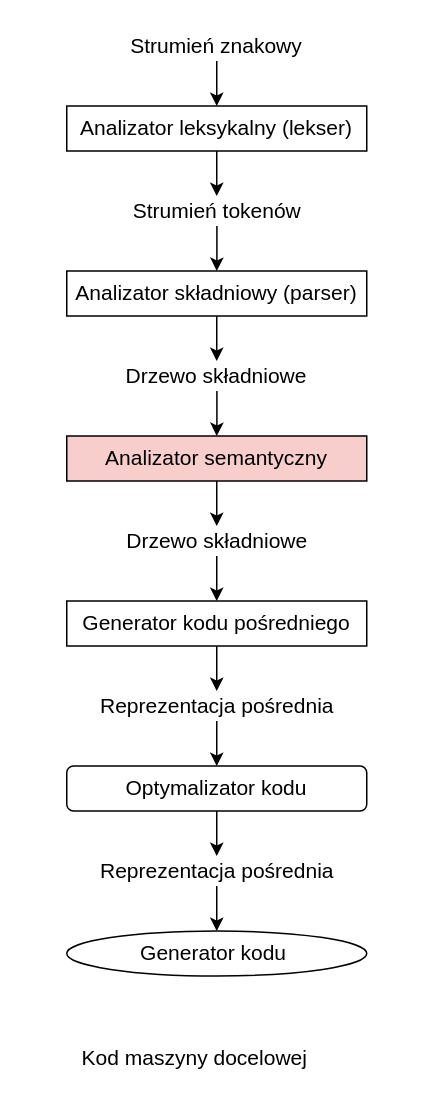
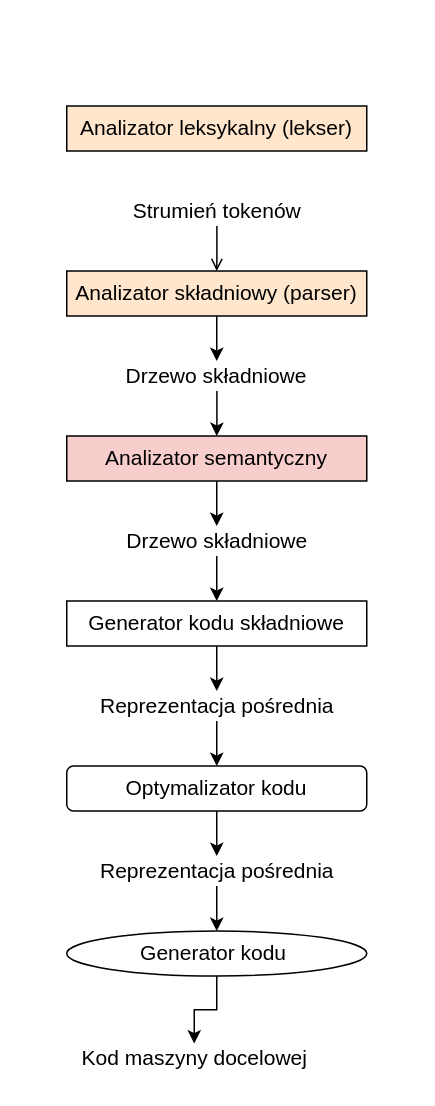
node "Strumień znakowy": removed
edge "Strumień znakowy" -> "Analizator leksykalny (lekser)": removed
node "Analizator leksykalny (lekser)": fillcolor #ffffff -> #ffe6cc
edge "Analizator leksykalny (lekser)" -> "Strumień tokenów": removed
edge "Strumień tokenów" -> "Analizator składniowy (parser)": arrowhead classic -> open
node "Analizator składniowy (parser)": fillcolor #ffffff -> #ffe6cc
node "Generator kodu pośredniego": label "Generator kodu pośredniego" -> "Generator kodu składniowe"
edge "Generator kodu" -> "Kod maszyny docelowej": added
